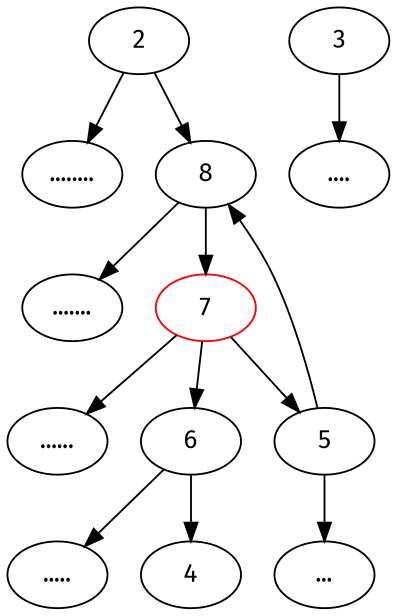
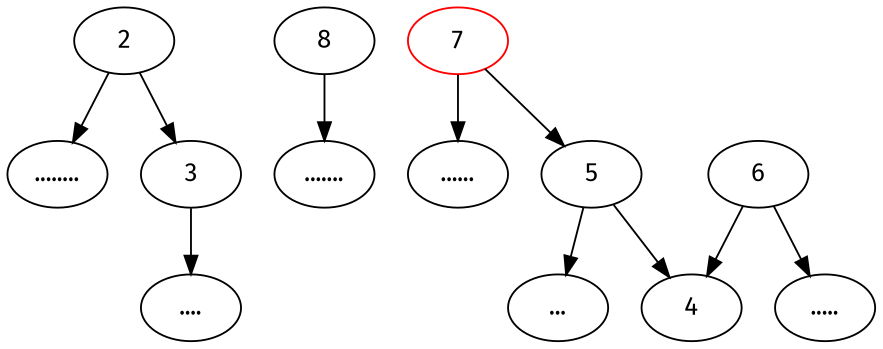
edge "2" -> "8": now "2" -> "3"
edge "8" -> "7": removed
edge "5" -> "8": now "5" -> "4"
edge "7" -> "6": removed
